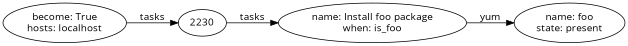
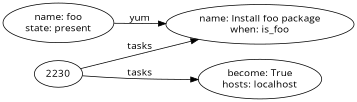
edge "become: True hosts: localhost" -> "2230": reversed
edge "name: Install foo package when: is_foo" -> "name: foo state: present": reversed
